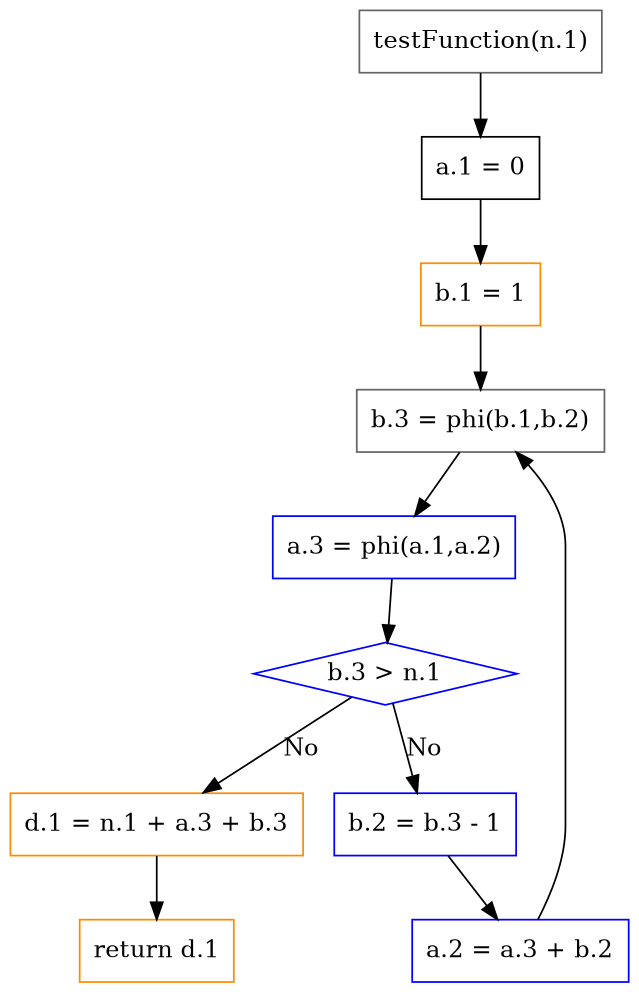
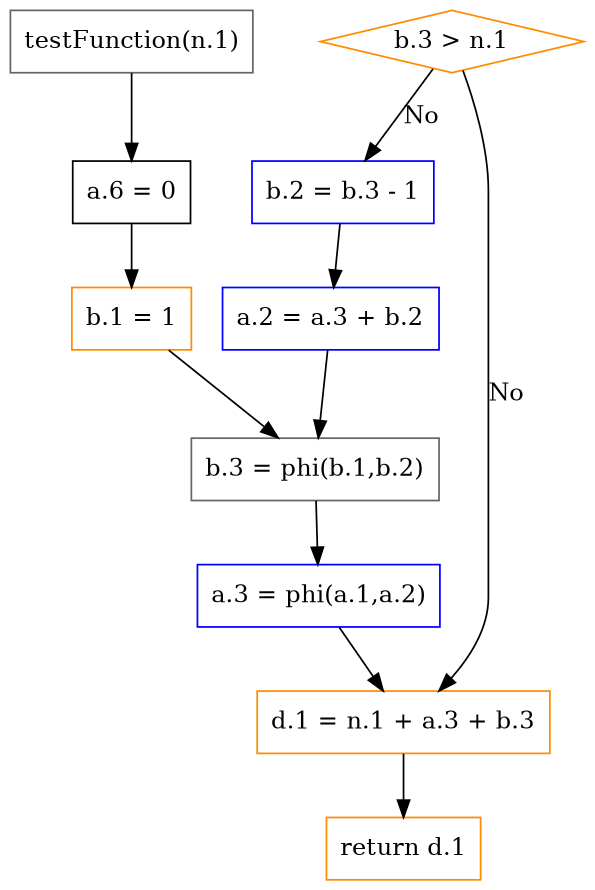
node "a.1 = 0": label "a.1 = 0" -> "a.6 = 0"
edge "a.3 = phi(a.1,a.2)" -> "b.3 > n.1": now "a.3 = phi(a.1,a.2)" -> "d.1 = n.1 + a.3 + b.3"
node "b.3 > n.1": color blue -> darkorange
